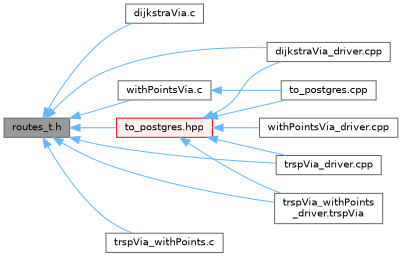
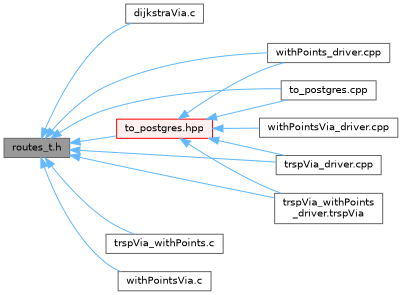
node "dijkstraVia_driver.cpp": label "dijkstraVia_driver.cpp" -> "withPoints_driver.cpp"
edge "to_postgres.cpp" -> "withPointsVia.c": now "to_postgres.cpp" -> "routes_t.h"
